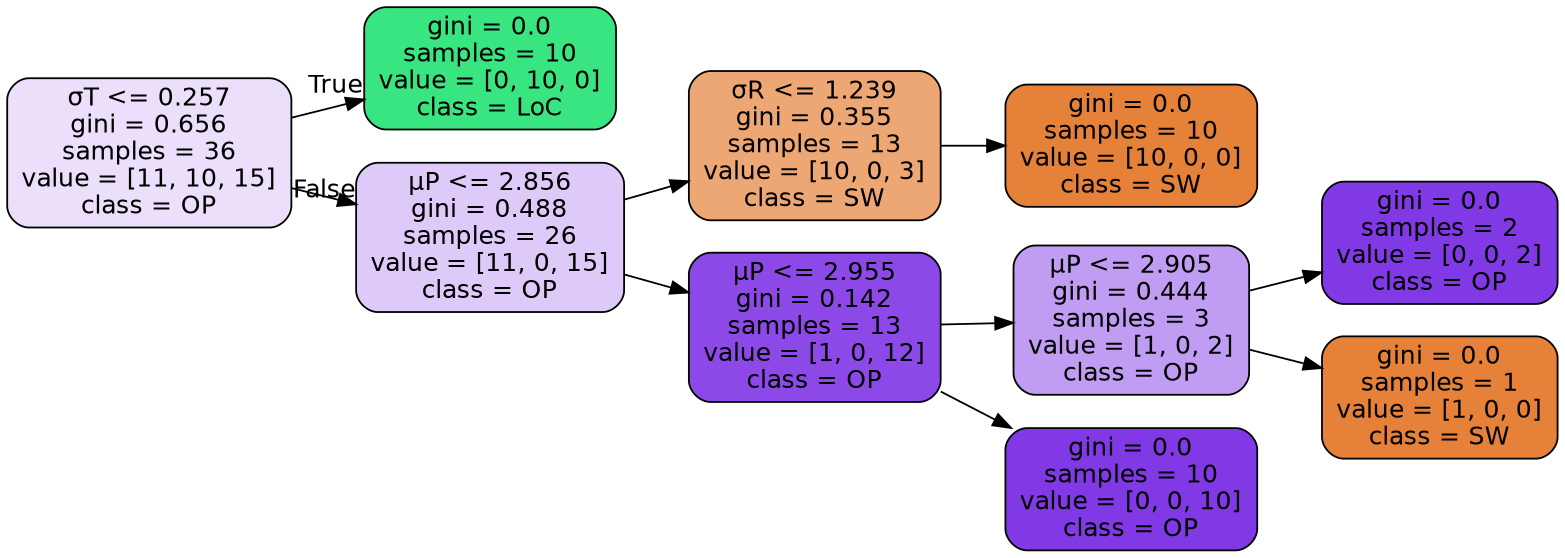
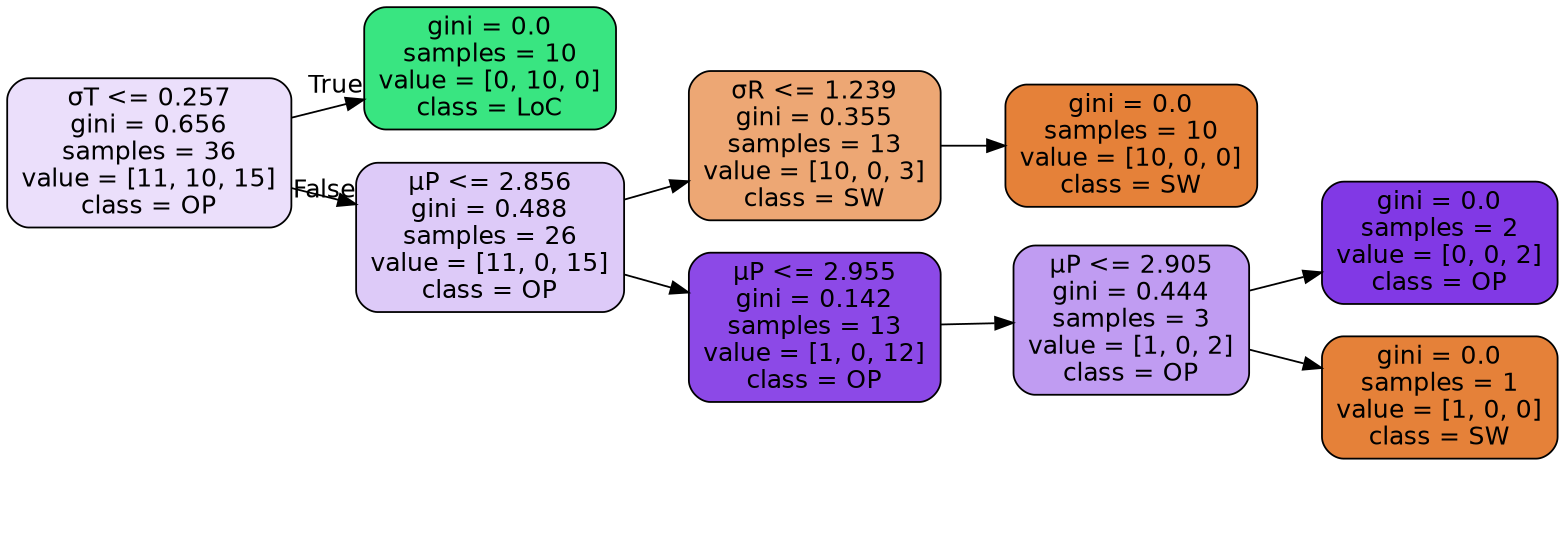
node "gini = 0.0 samples = 10 value = [0, 0, 10] class = OP": removed
